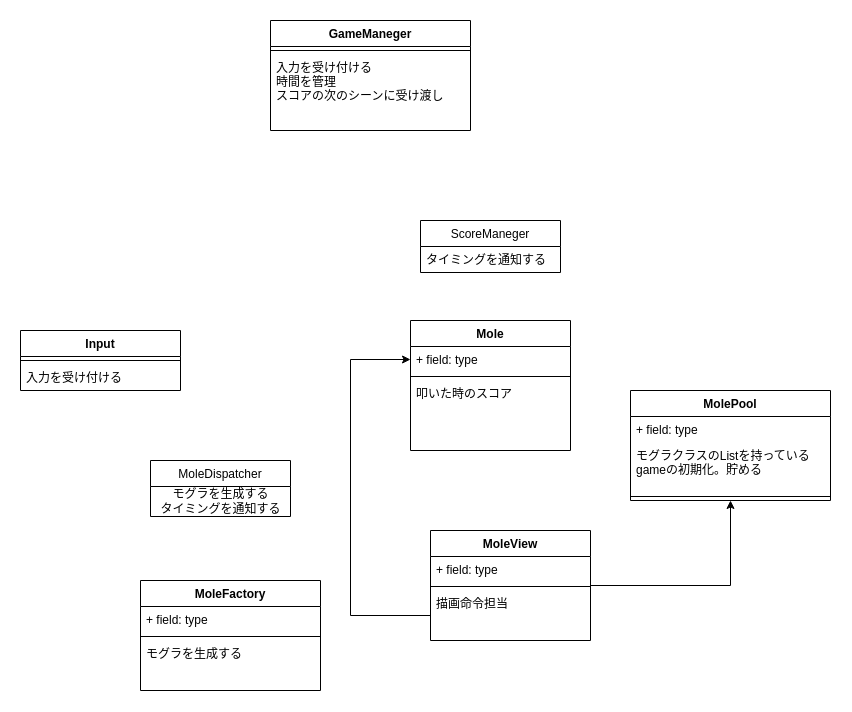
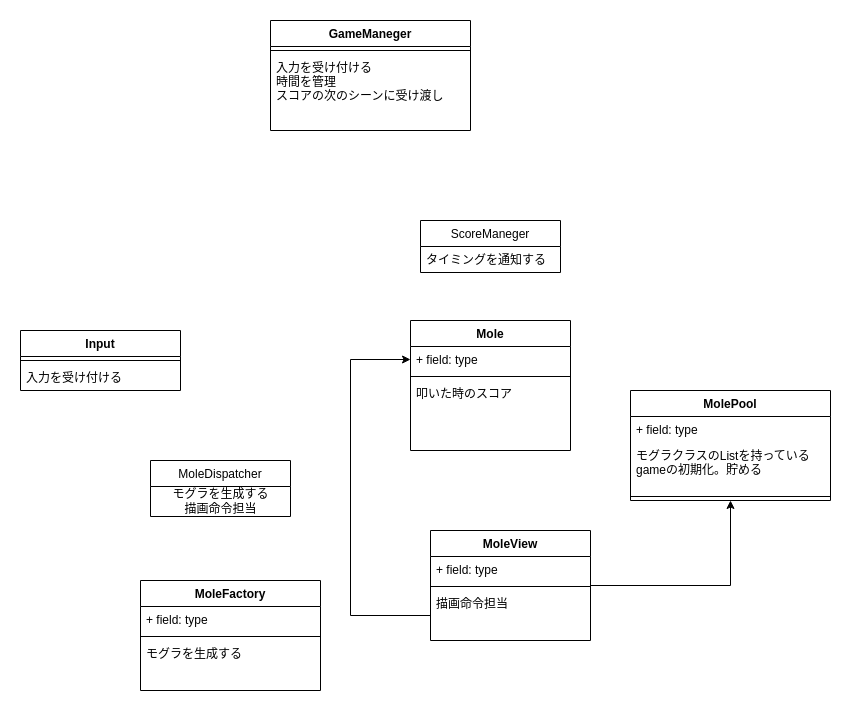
node "モグラを生成する タイミングを通知する": label "モグラを生成する タイミングを通知する" -> "モグラを生成する 描画命令担当"
